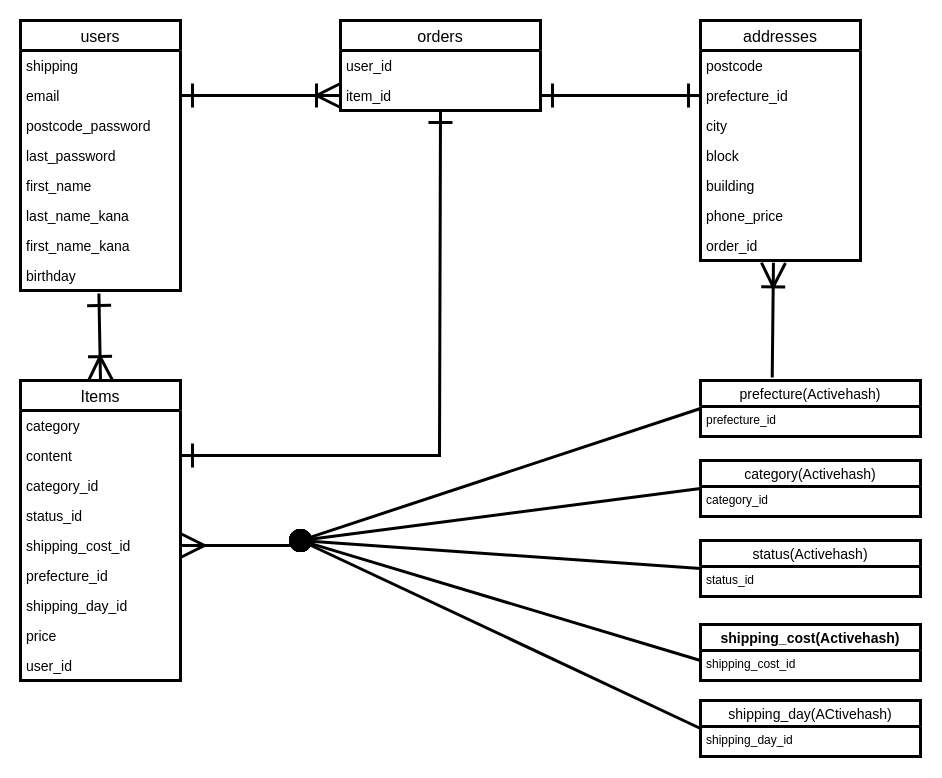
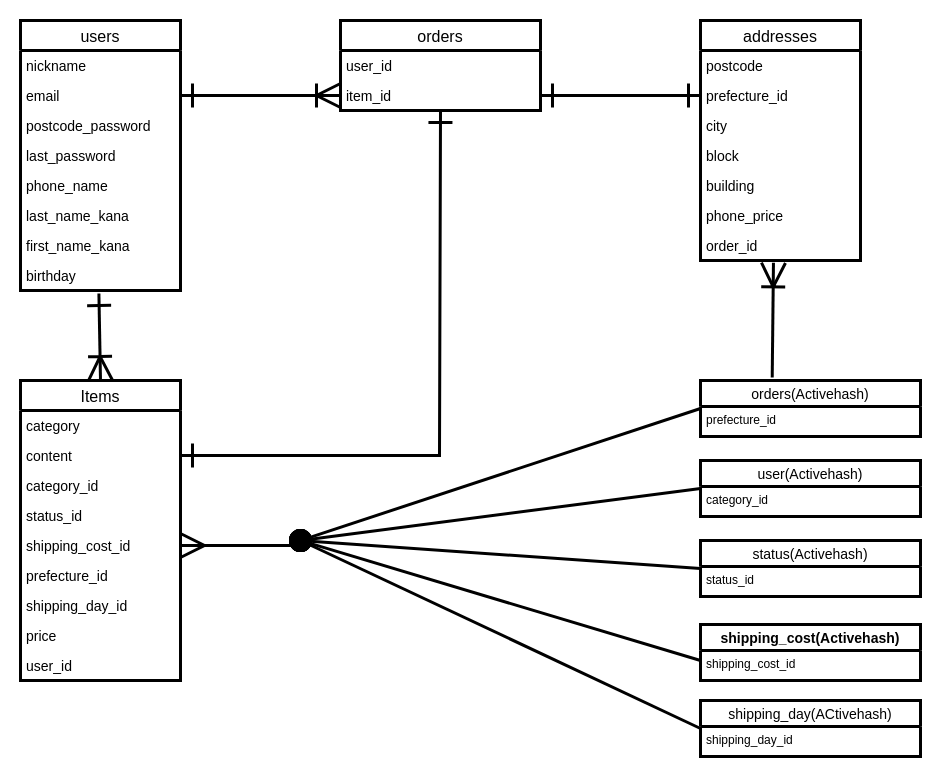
node "shipping": label "shipping" -> "nickname"
node "first_name": label "first_name" -> "phone_name"
node "prefecture(Activehash)": label "prefecture(Activehash)" -> "orders(Activehash)"
node "category(Activehash)": label "category(Activehash)" -> "user(Activehash)"
